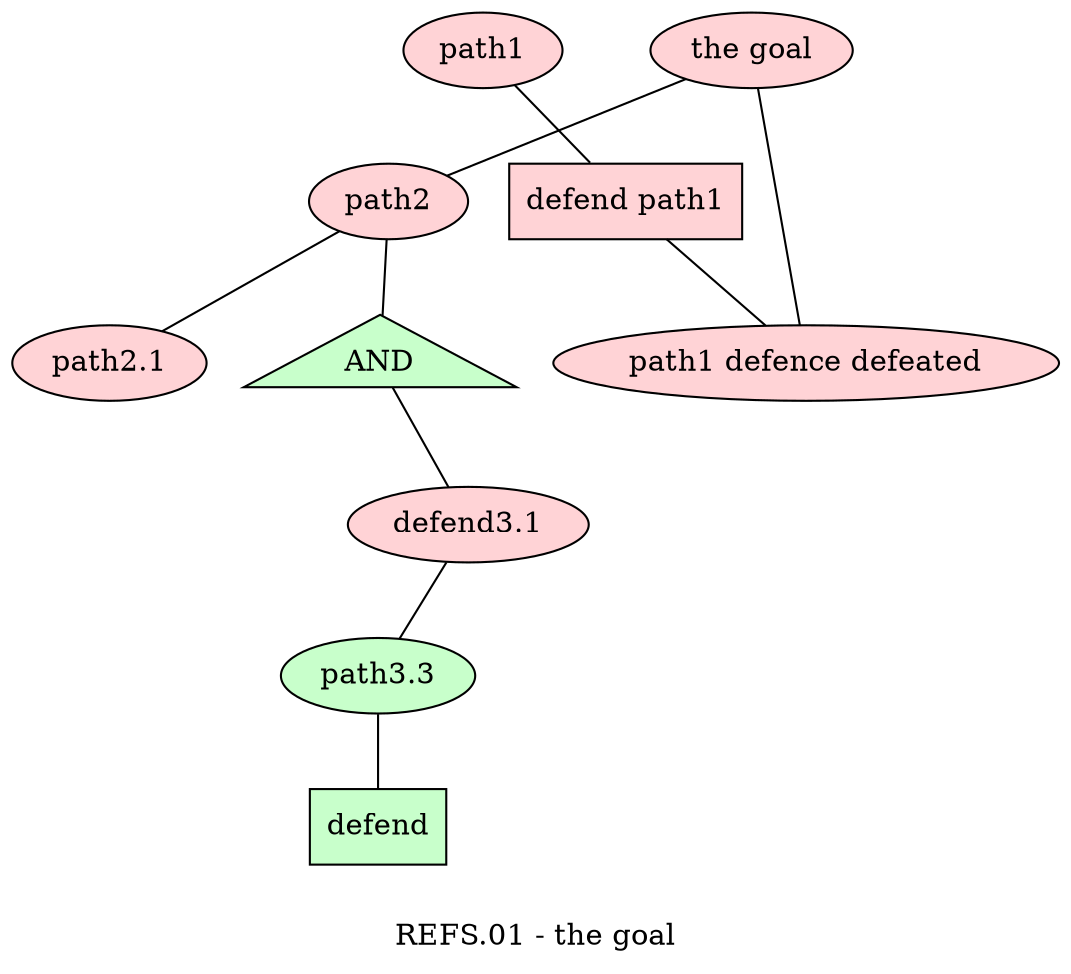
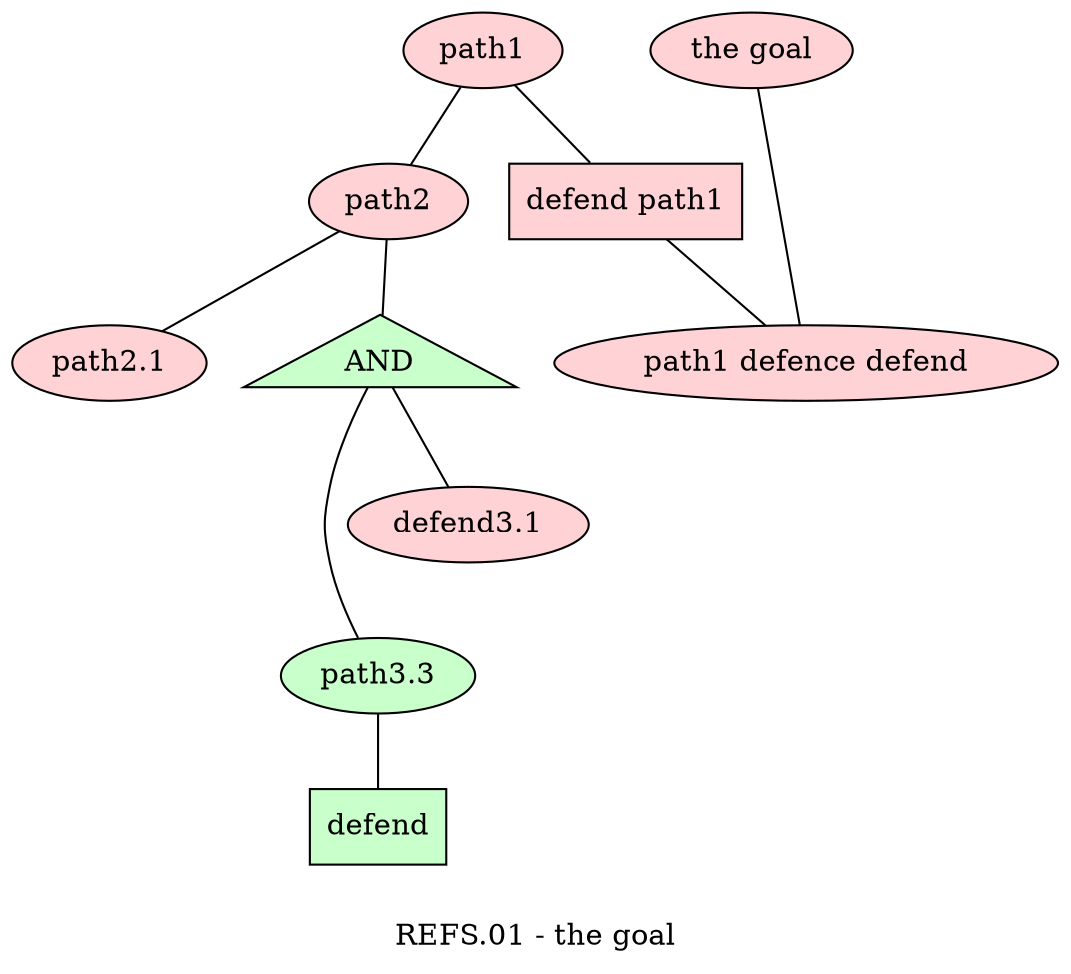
edge "the goal" -- "path2": now "path1" -- "path2"
node "path1 defence defeated": label "path1 defence defeated" -> "path1 defence defend"
edge "defend3.1" -- "path3.3": now "AND" -- "path3.3"
